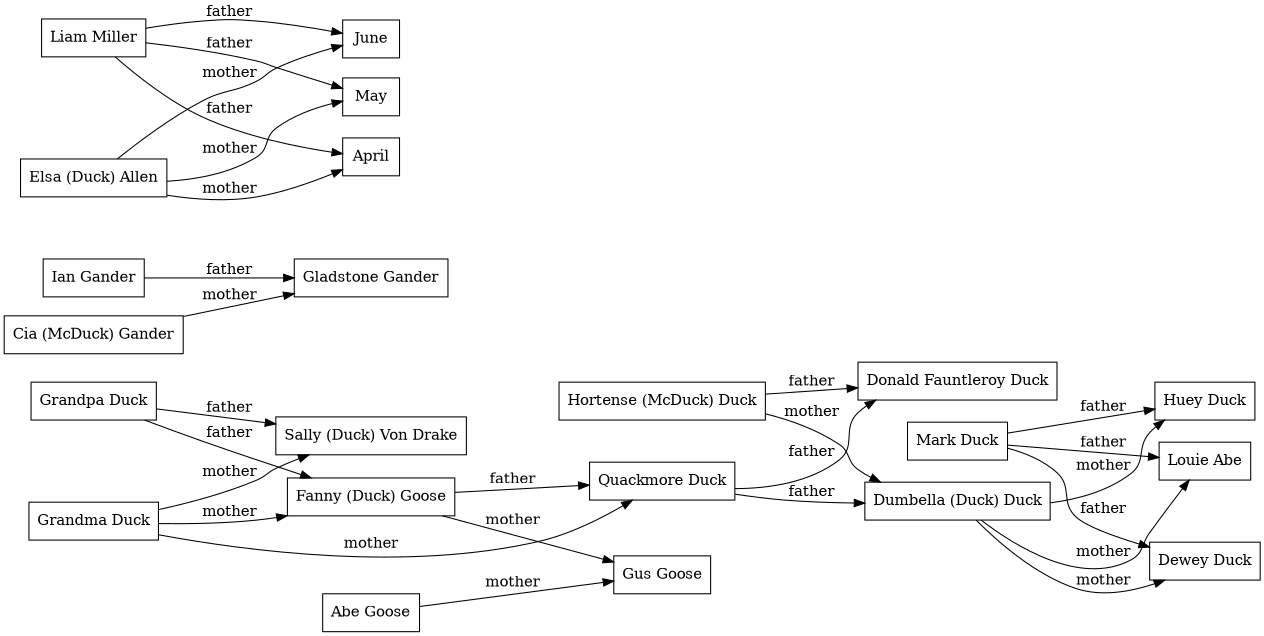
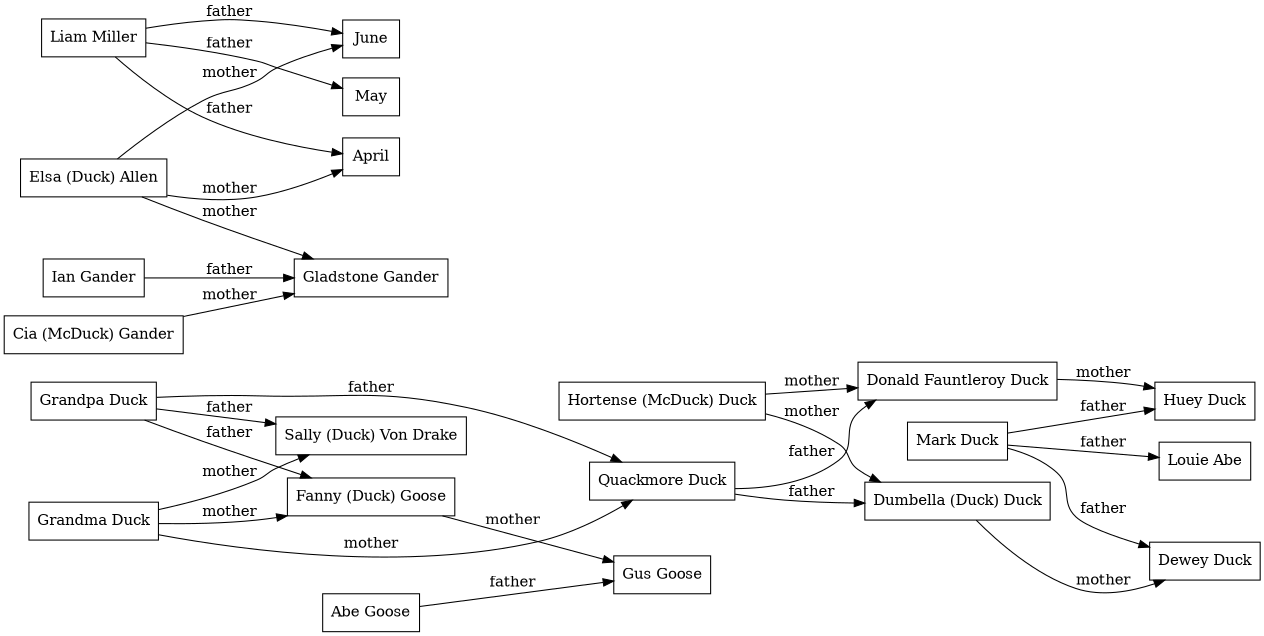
edge "Elsa (Duck) Allen" -> "May": now "Elsa (Duck) Allen" -> "Gladstone Gander"
edge "Hortense (McDuck) Duck" -> "Donald Fauntleroy Duck": label "father" -> "mother"
edge "Dumbella (Duck) Duck" -> "Huey Duck": now "Donald Fauntleroy Duck" -> "Huey Duck"
edge "Fanny (Duck) Goose" -> "Quackmore Duck": now "Grandpa Duck" -> "Quackmore Duck"
edge "Dumbella (Duck) Duck" -> "Louie Abe": removed, label "mother"
edge "Abe Goose" -> "Gus Goose": label "mother" -> "father"
